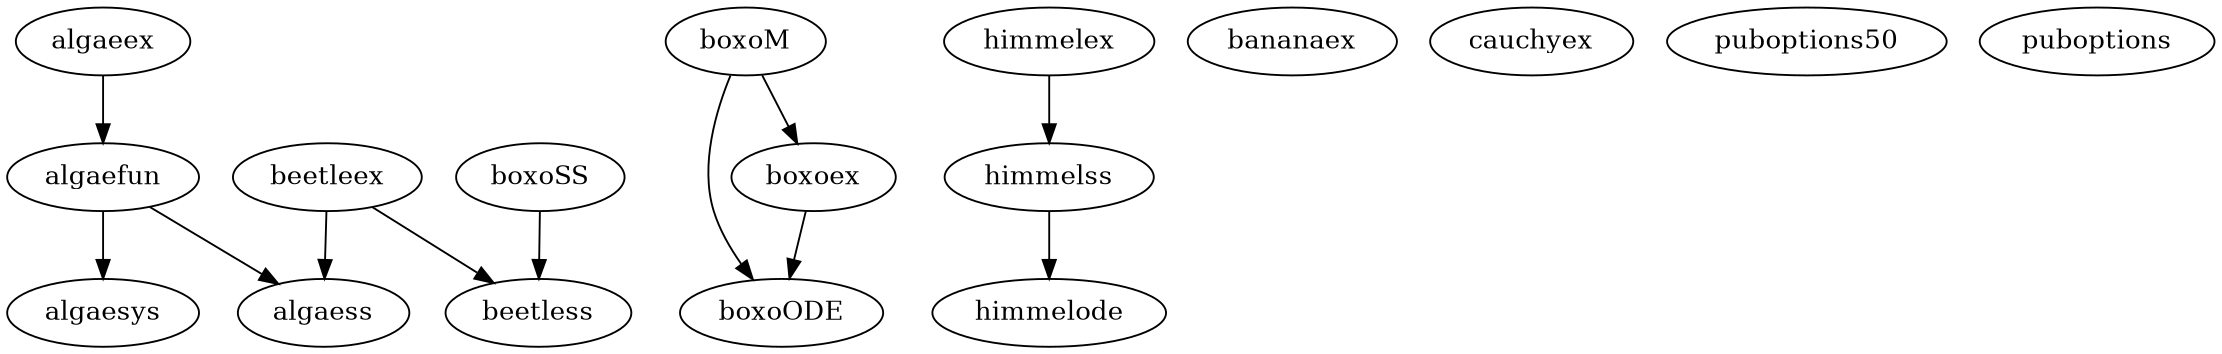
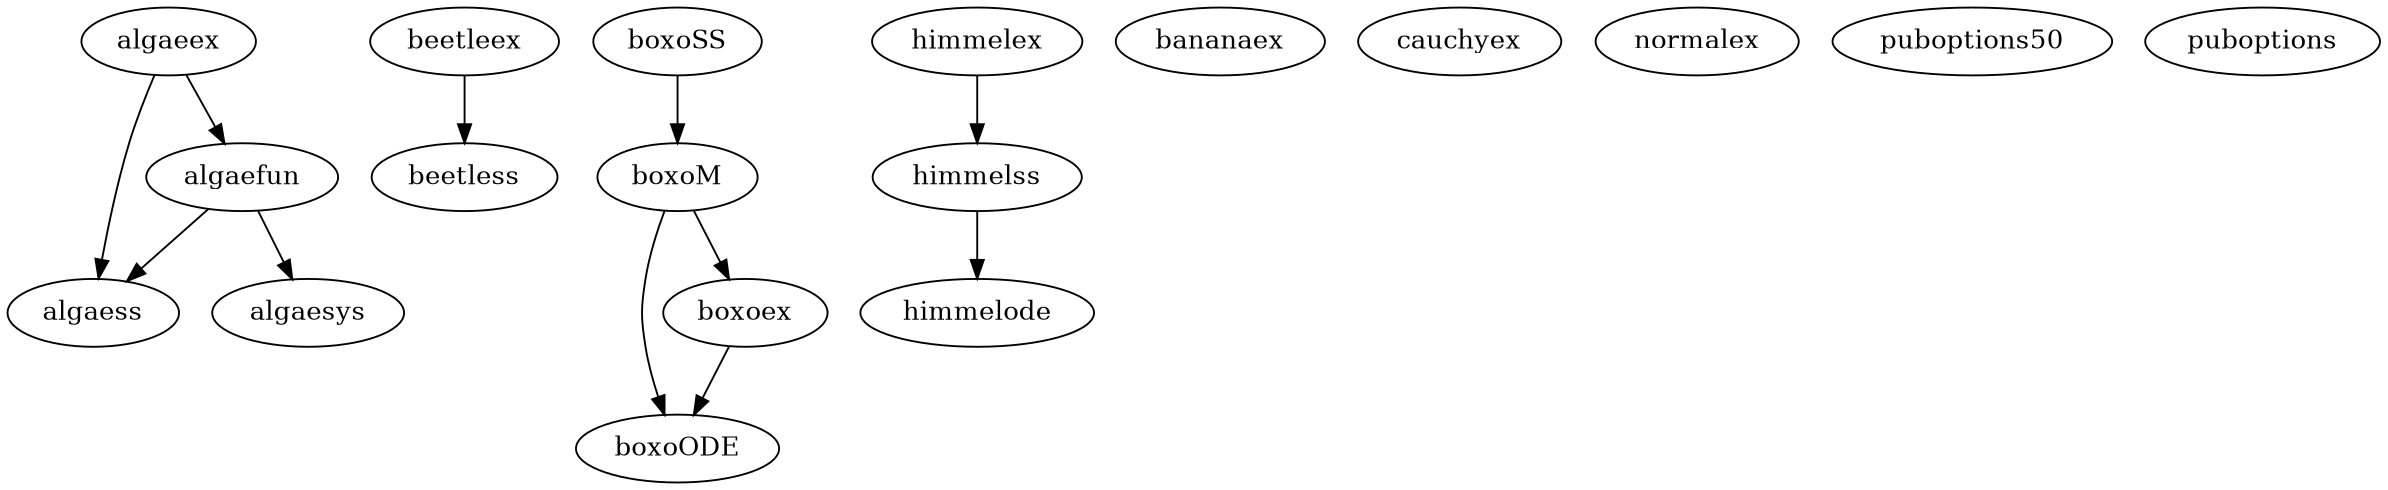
node "normalex": added
edge "beetleex" -> "algaess": now "algaeex" -> "algaess"
edge "boxoSS" -> "beetless": now "boxoSS" -> "boxoM"
